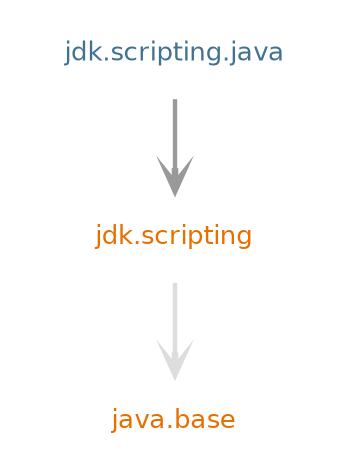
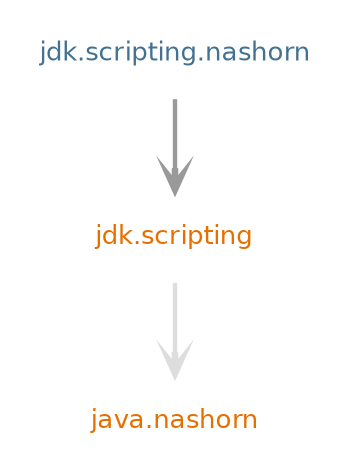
node "jdk.scripting.java": label "jdk.scripting.java" -> "jdk.scripting.nashorn"
node "java.base": label "java.base" -> "java.nashorn"
